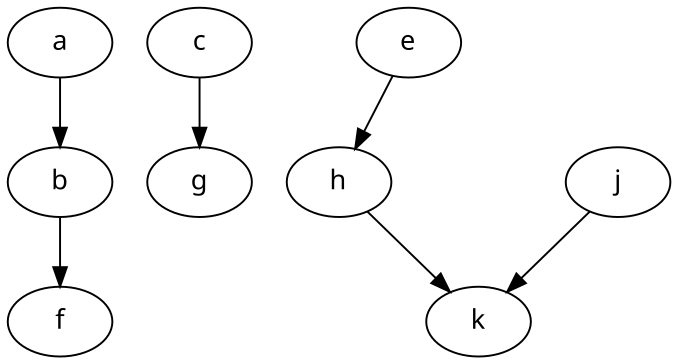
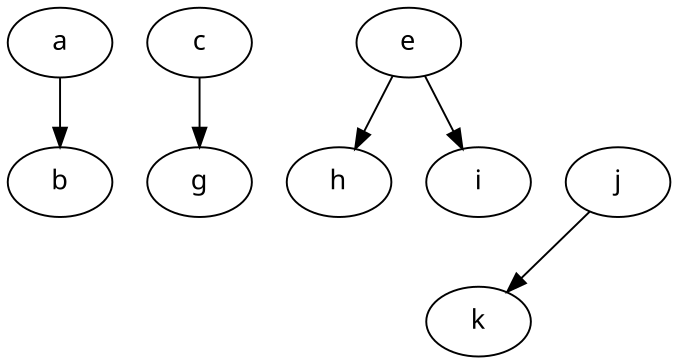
node "i": added
edge "h" -> "k": removed
node "f": removed
